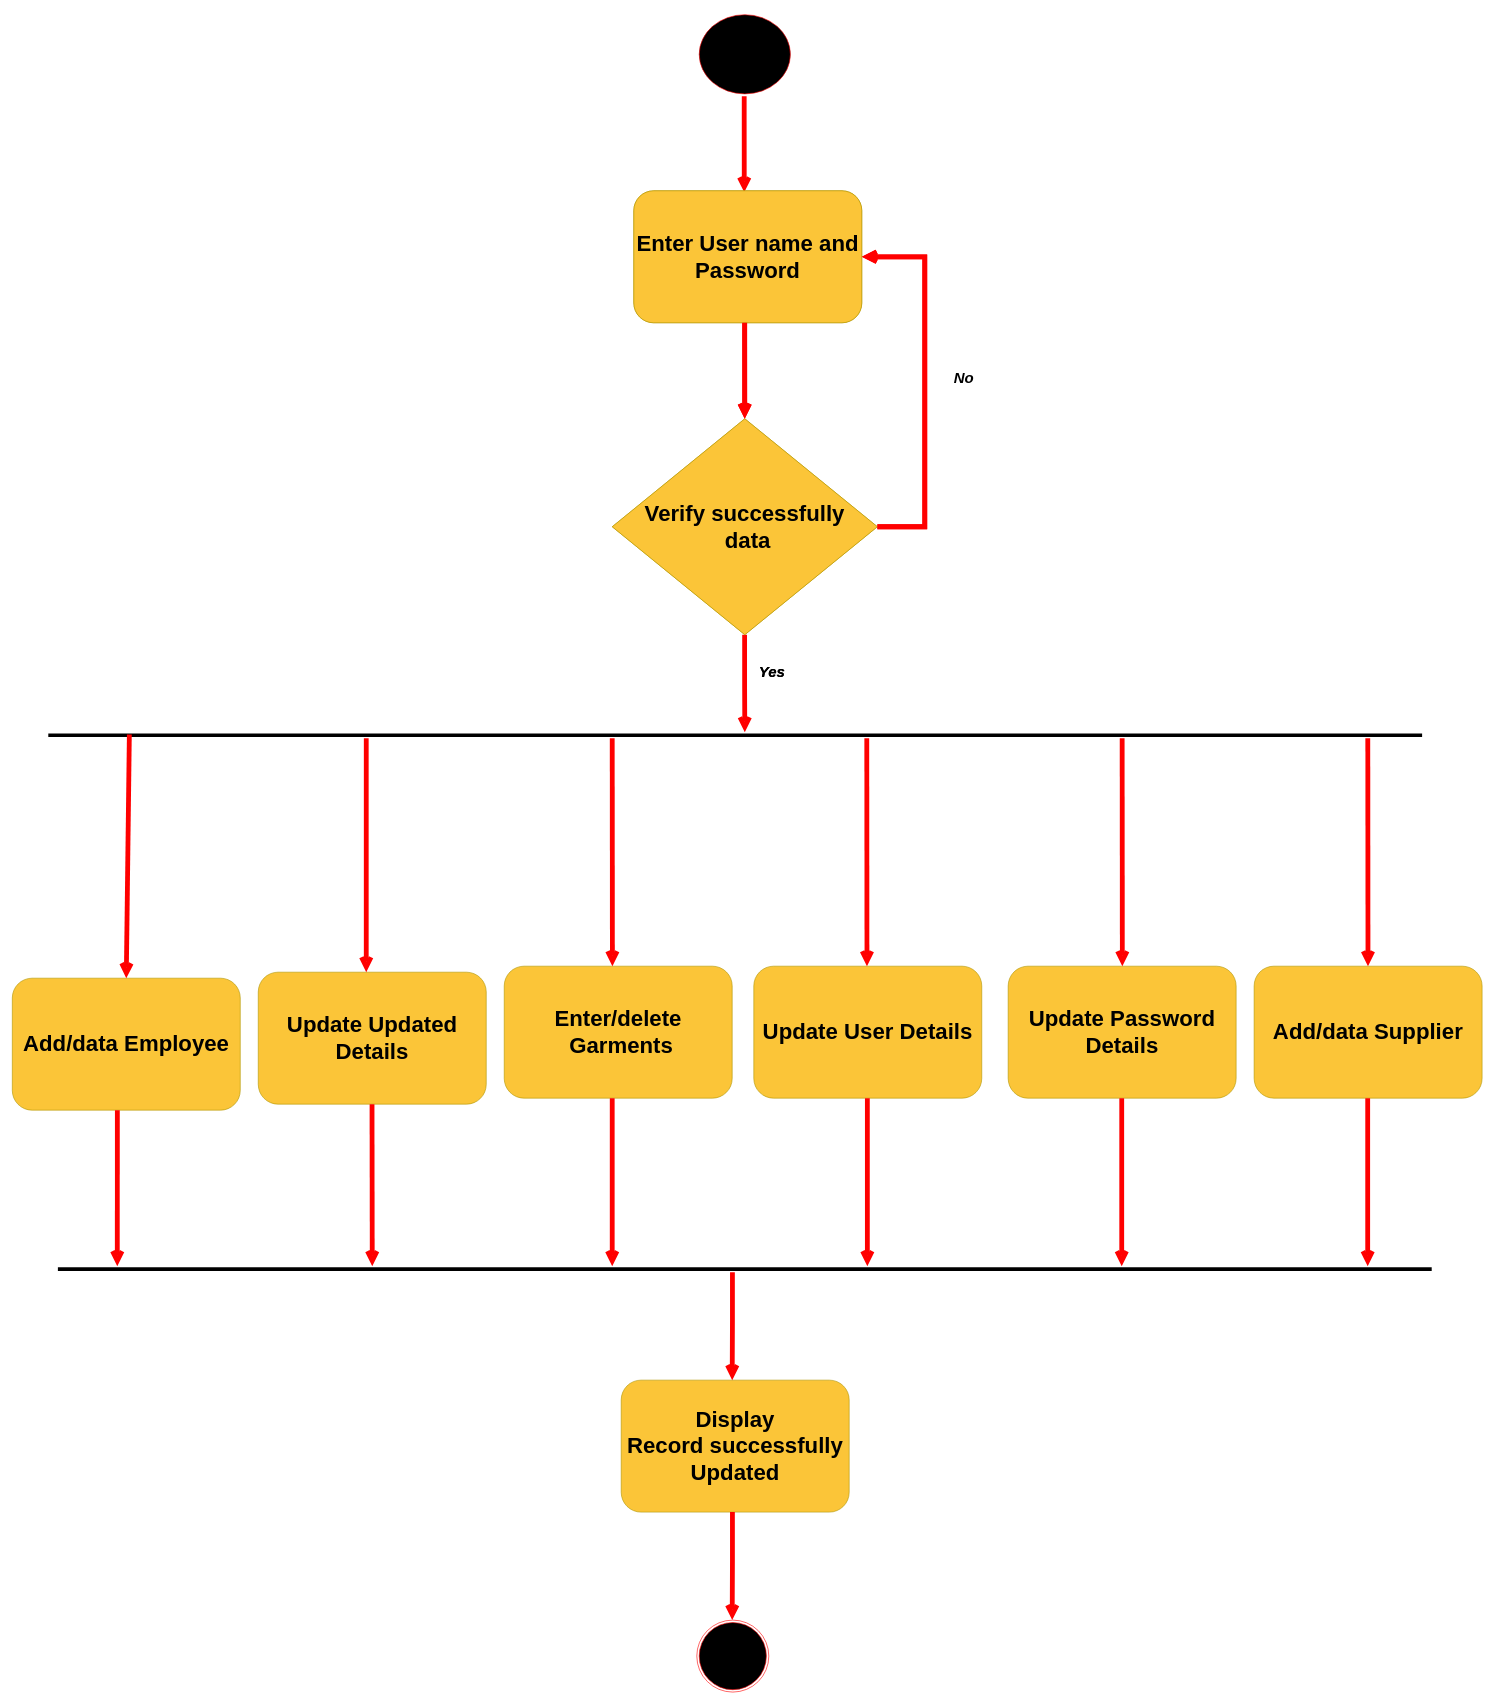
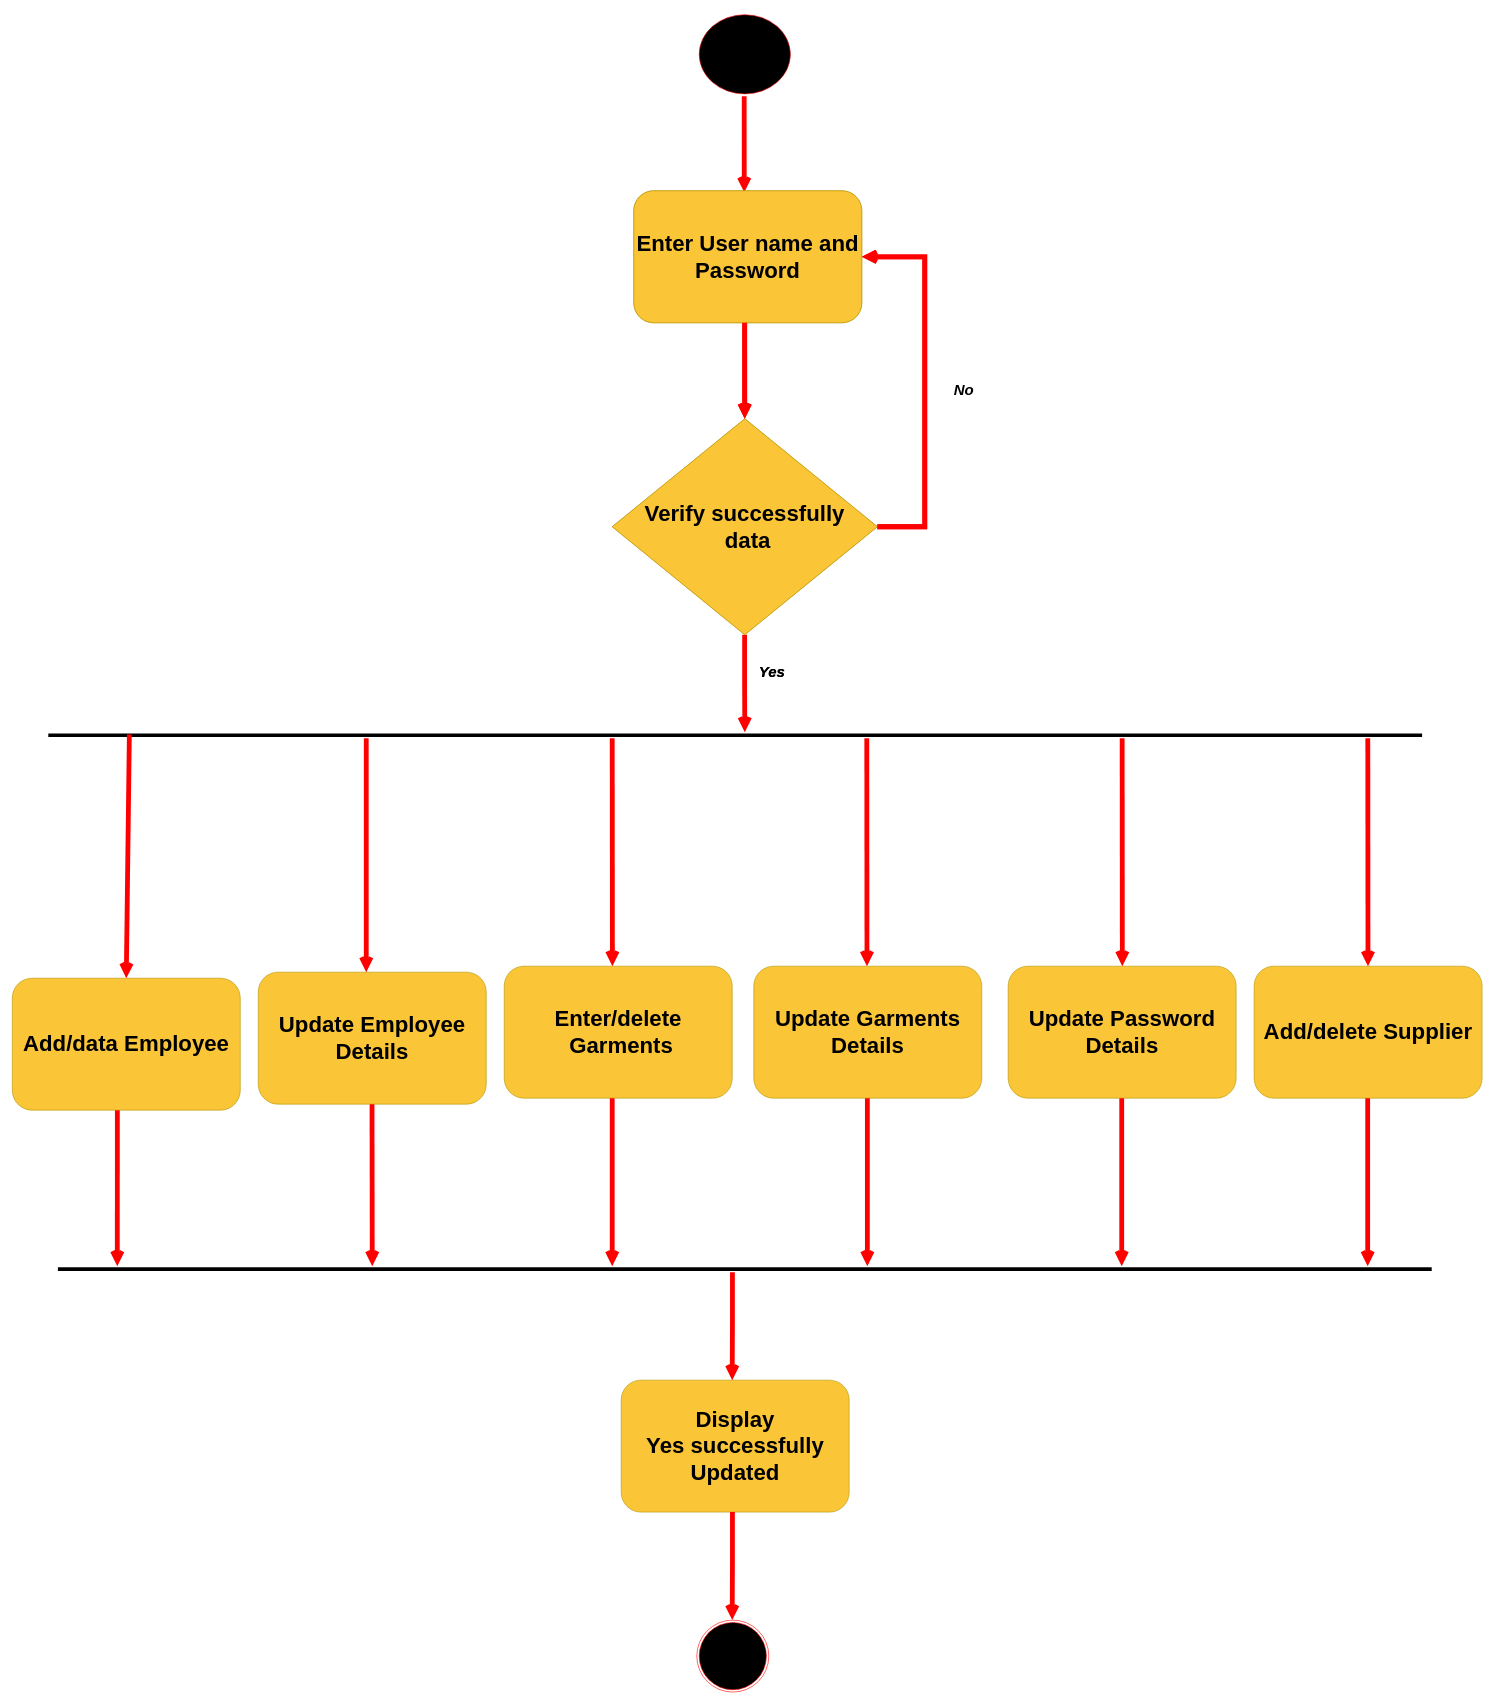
node "No": moved (964, 377) -> (964, 389)
node "Update User Details": label "Update User Details" -> "Update Garments Details"
node "Add/data Supplier": label "Add/data Supplier" -> "Add/delete Supplier"
node "Update Updated Details": label "Update Updated Details" -> "Update Employee Details"
node "Display Record successfully Updated": label "Display Record successfully Updated" -> "Display Yes successfully Updated"
